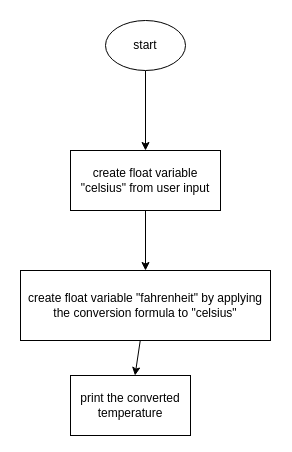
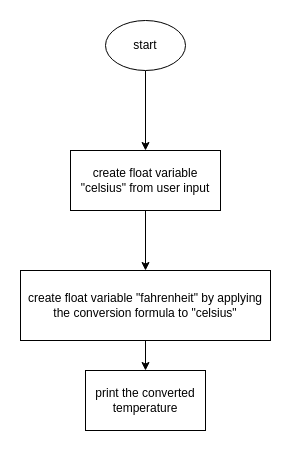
node "print the converted temperature": moved (131, 406) -> (146, 401)
